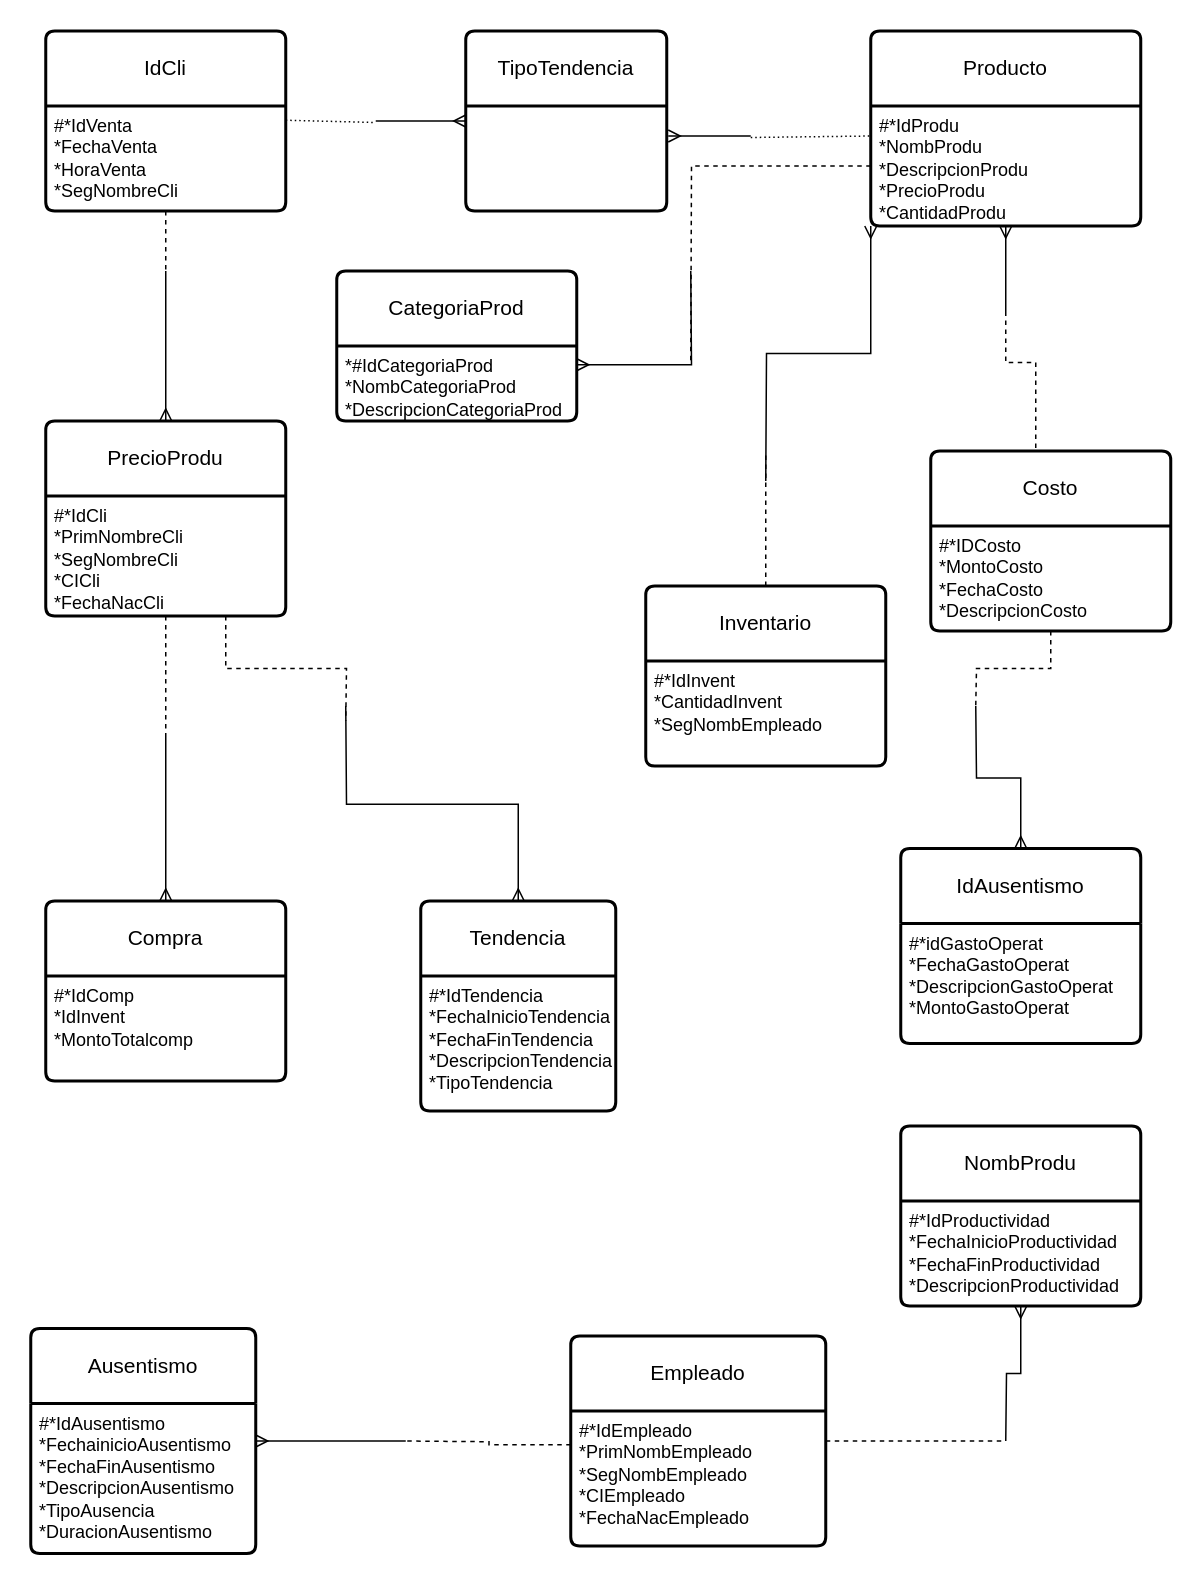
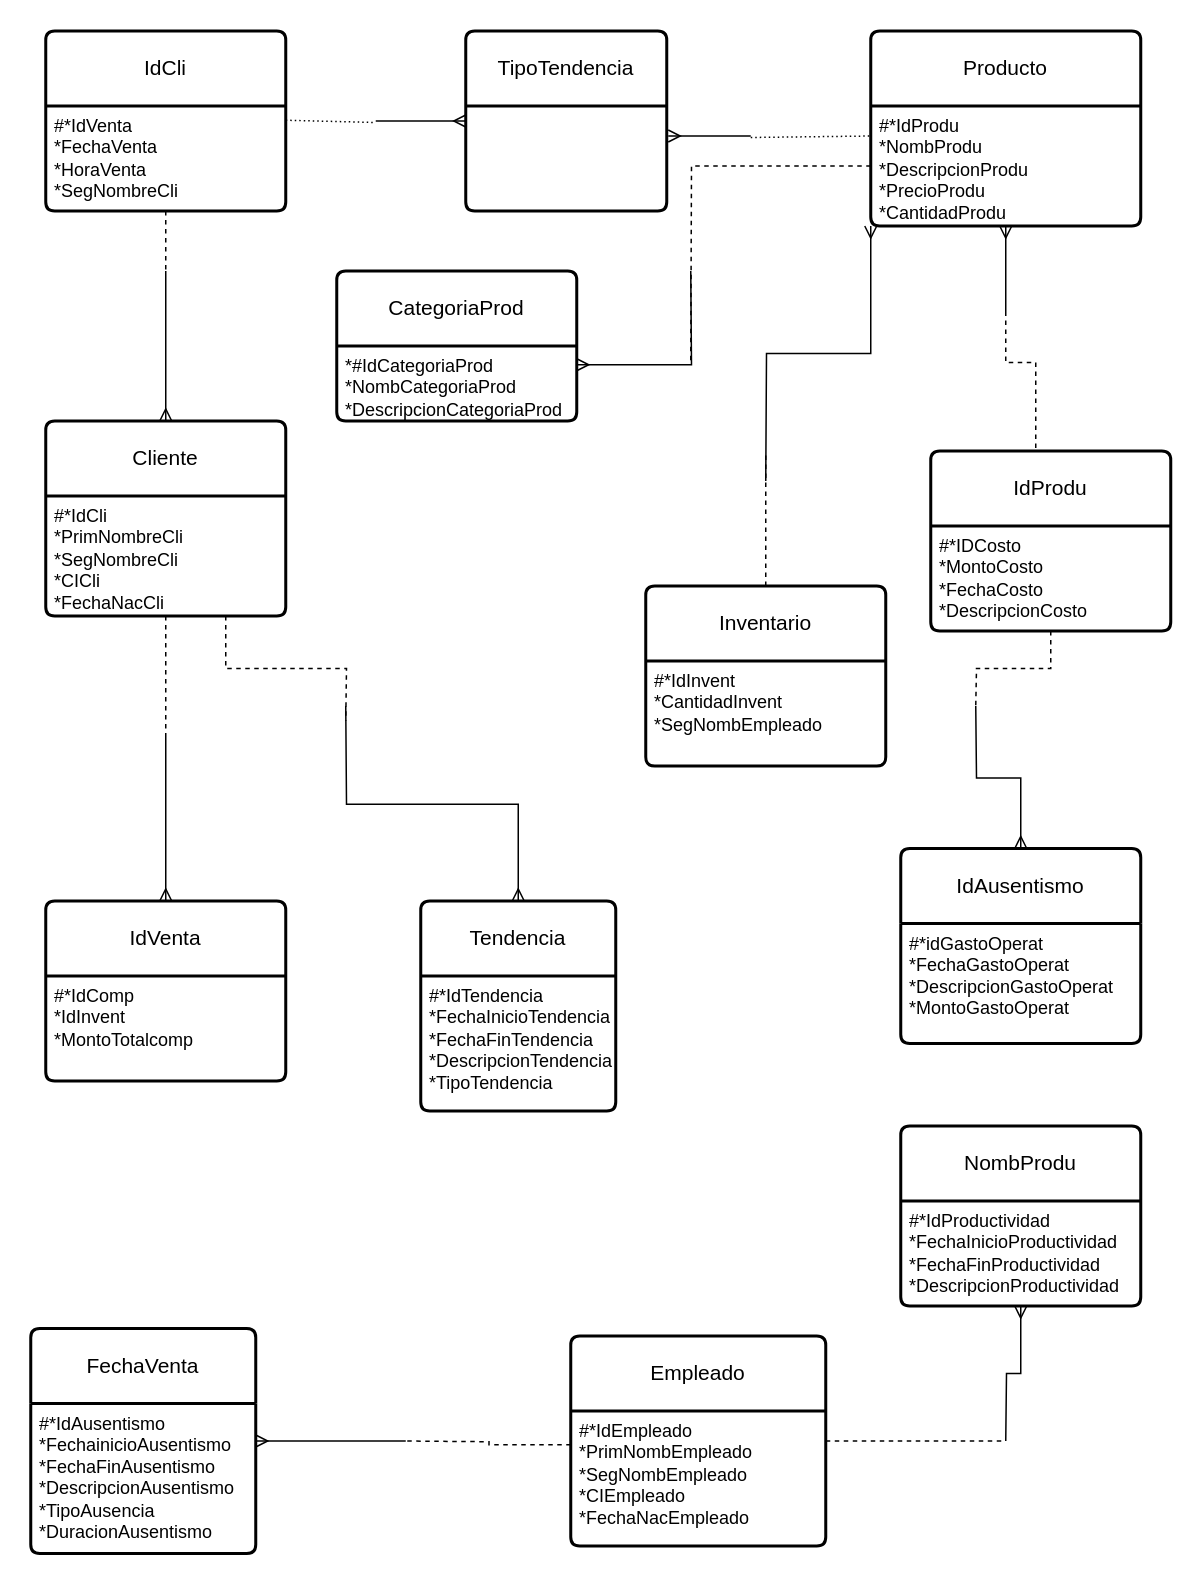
node "PrecioProdu": label "PrecioProdu" -> "Cliente"
node "Costo": label "Costo" -> "IdProdu"
node "Compra": label "Compra" -> "IdVenta"
node "Ausentismo": label "Ausentismo" -> "FechaVenta"
